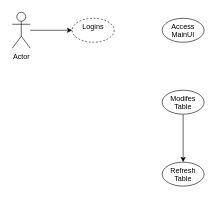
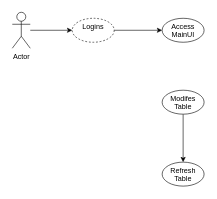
edge "Logins" -> "Access MainUI": added
